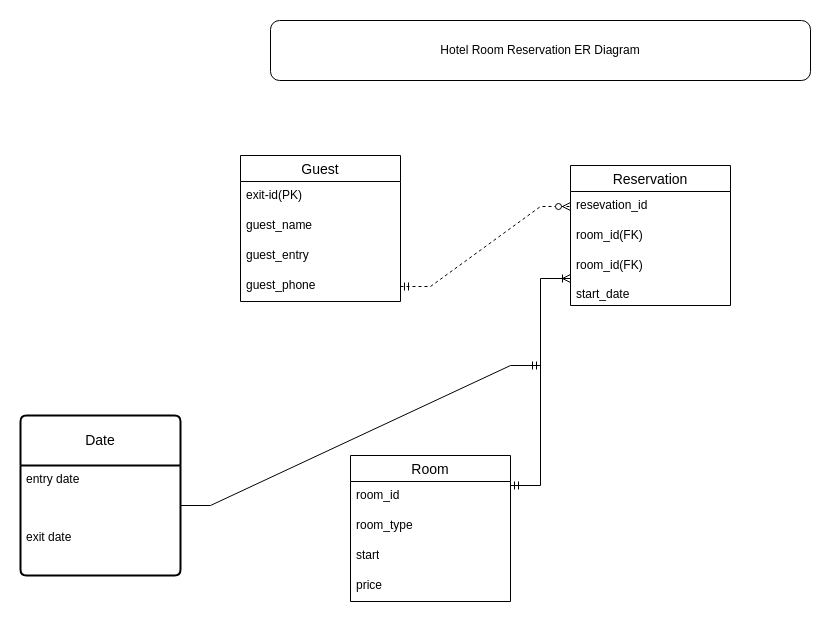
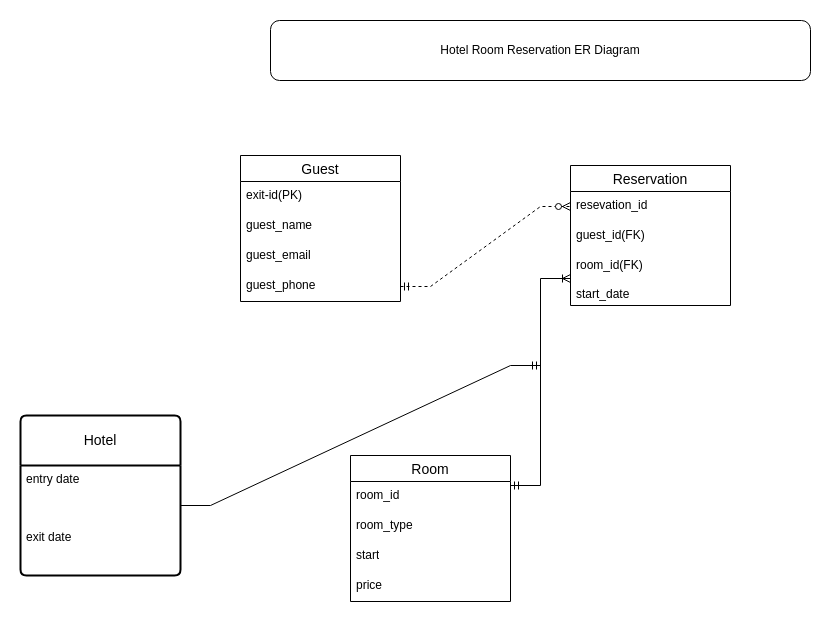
node "room_id(FK)": label "room_id(FK)" -> "guest_id(FK)"
node "guest_entry": label "guest_entry" -> "guest_email"
node "Date": label "Date" -> "Hotel"
